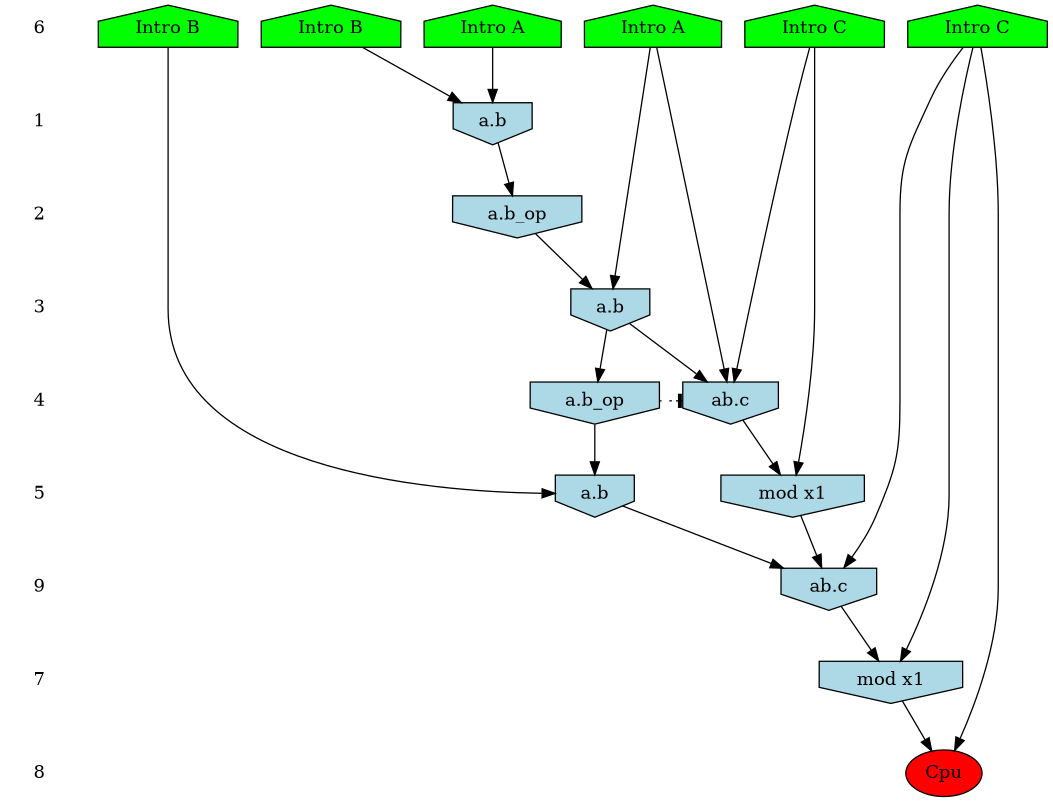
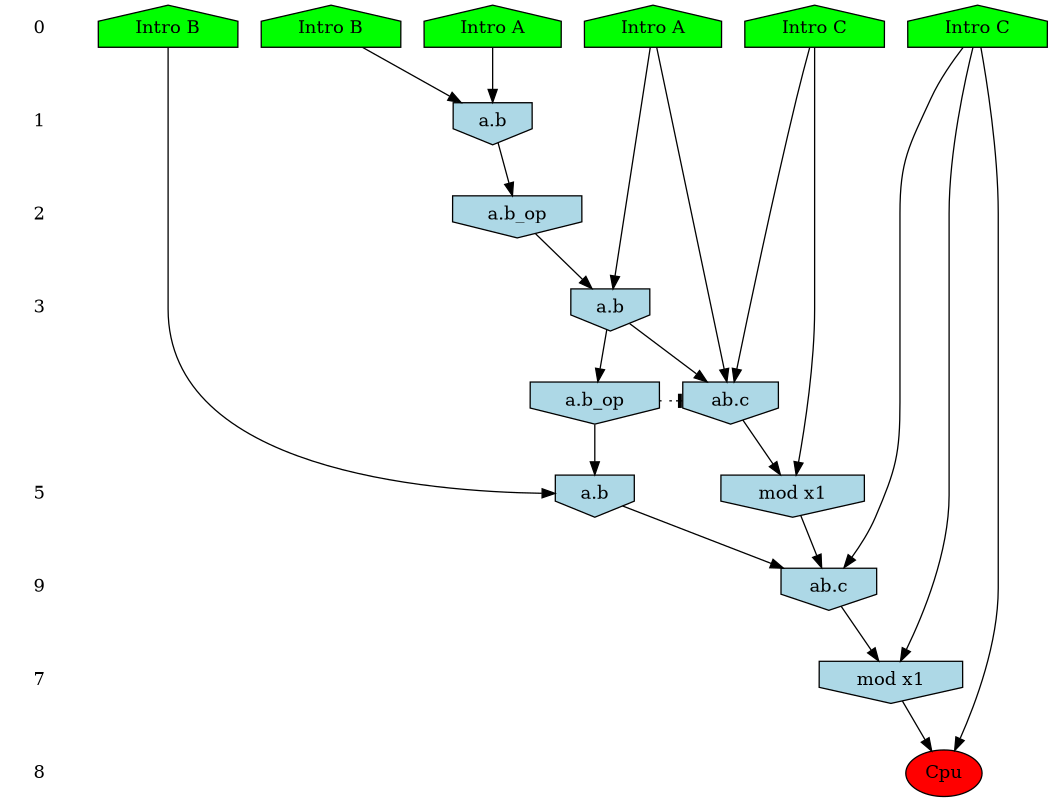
node "6": label "6" -> "0"
node "4": removed
